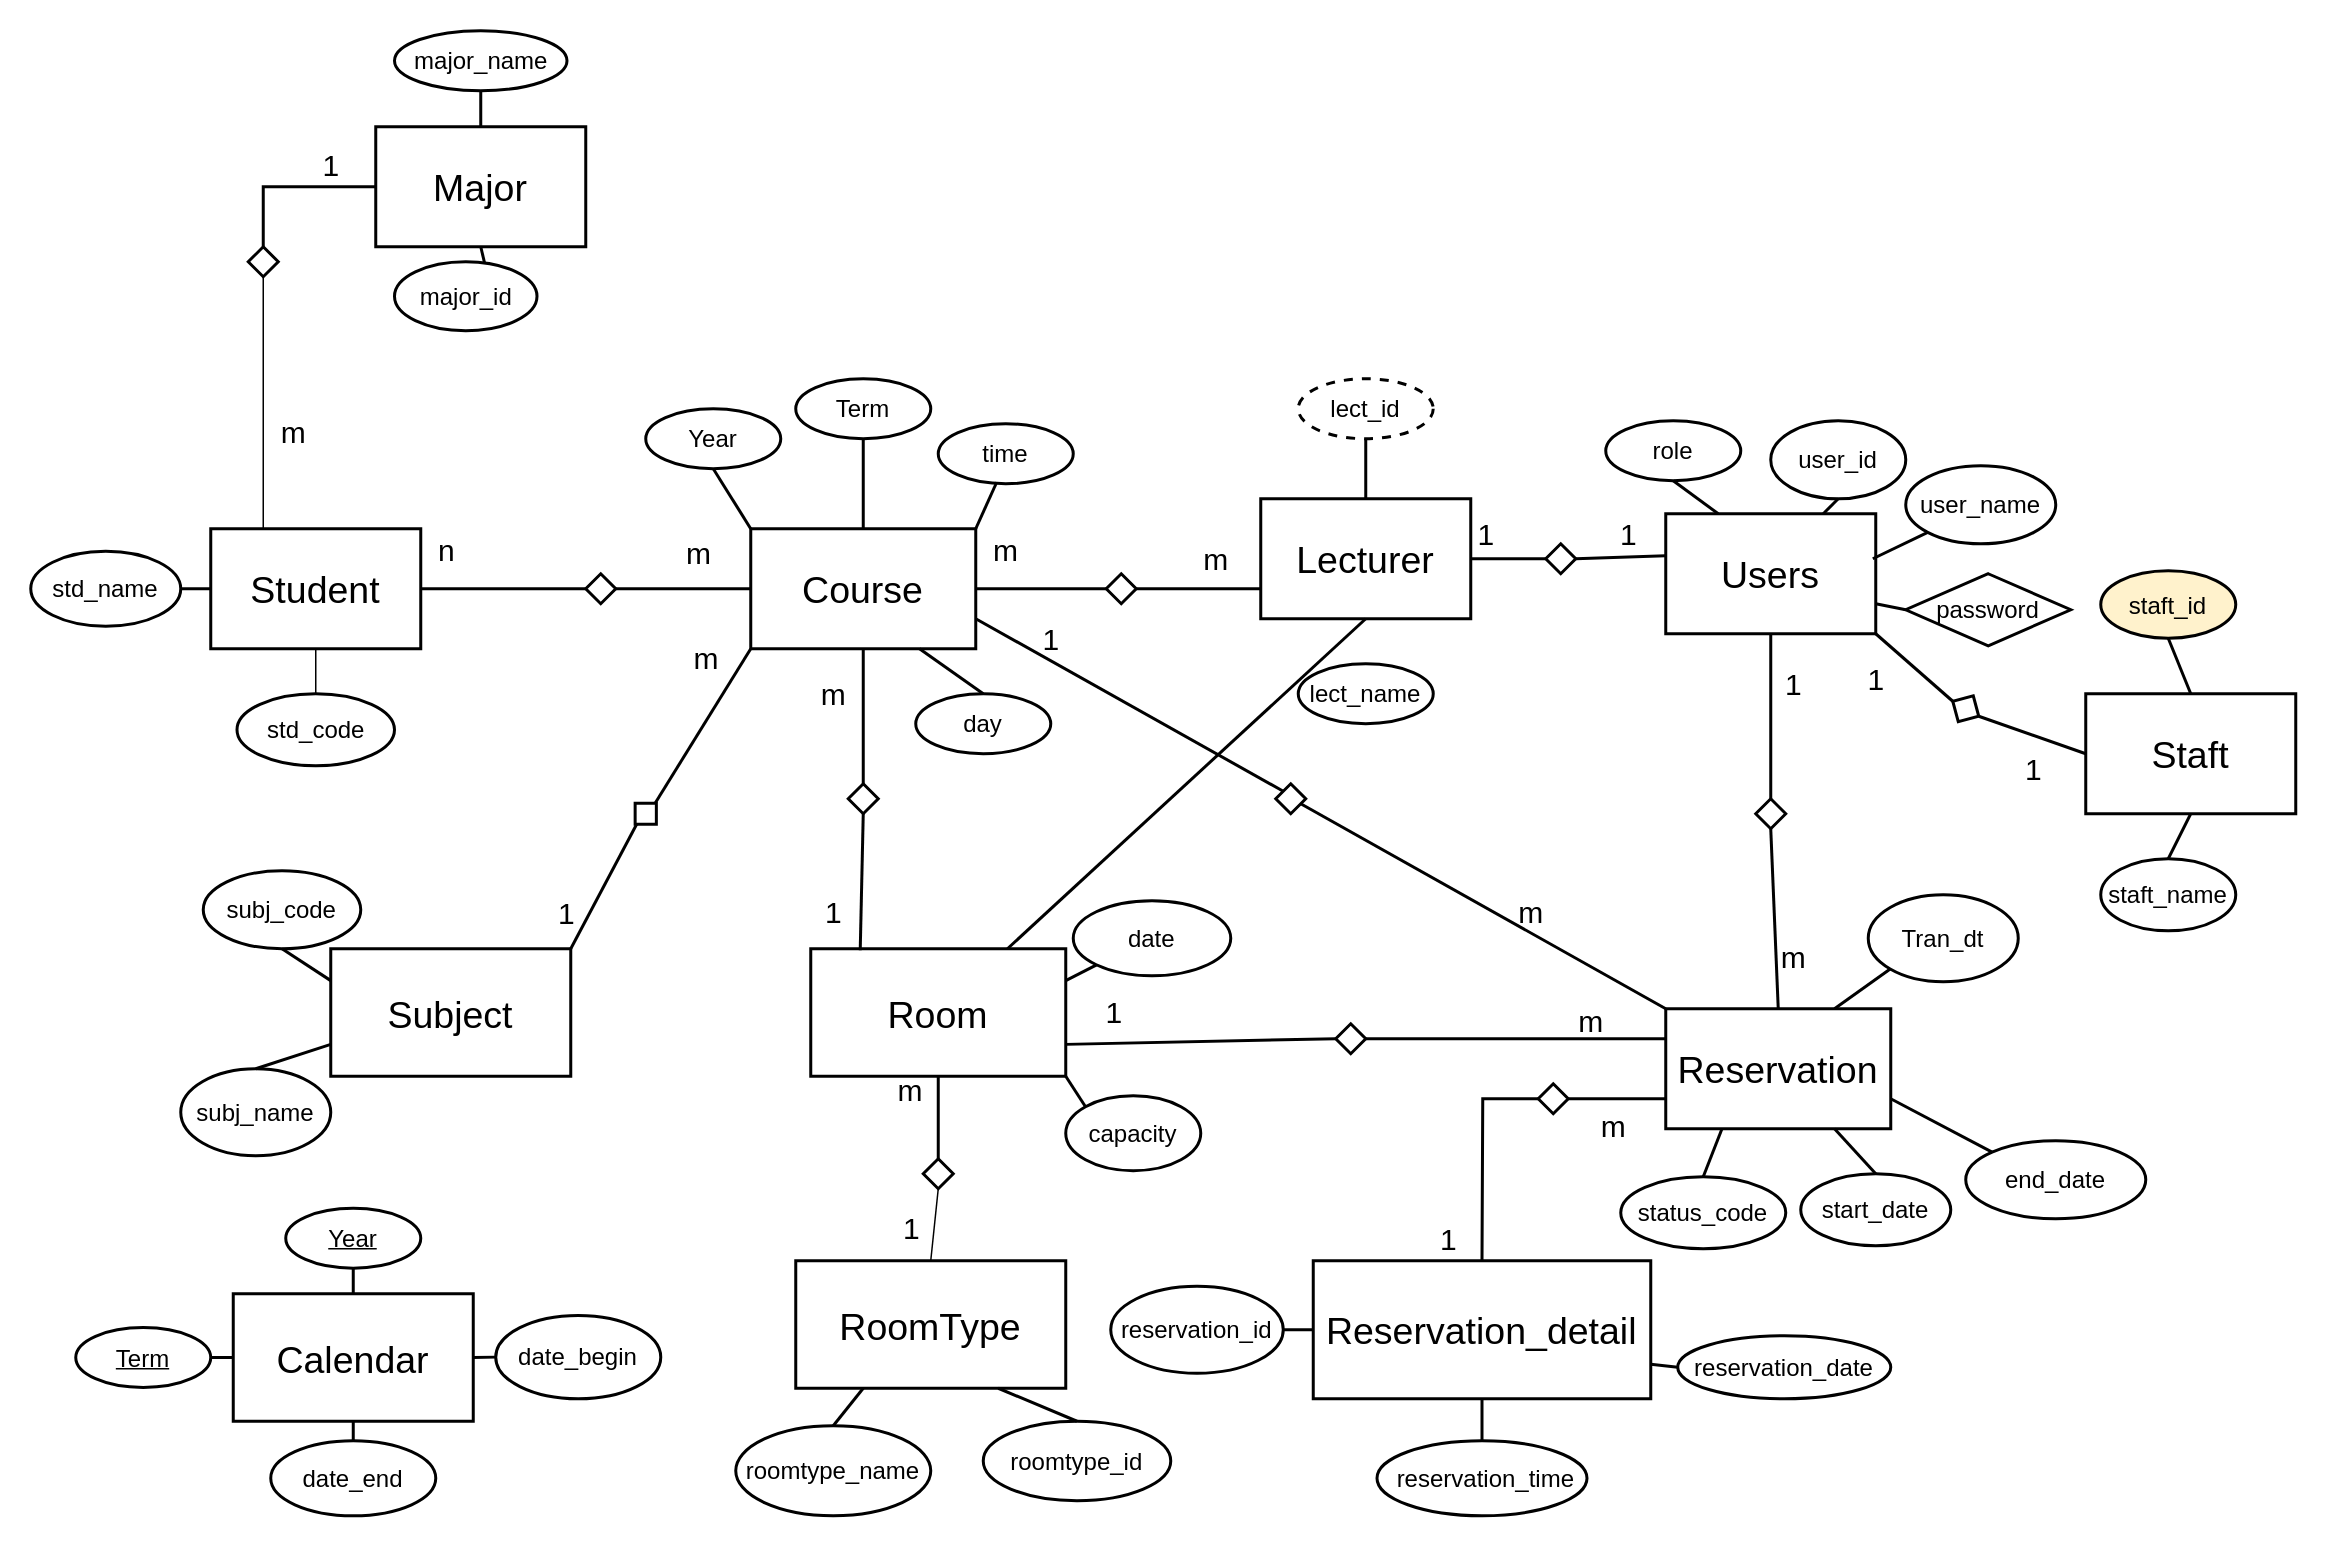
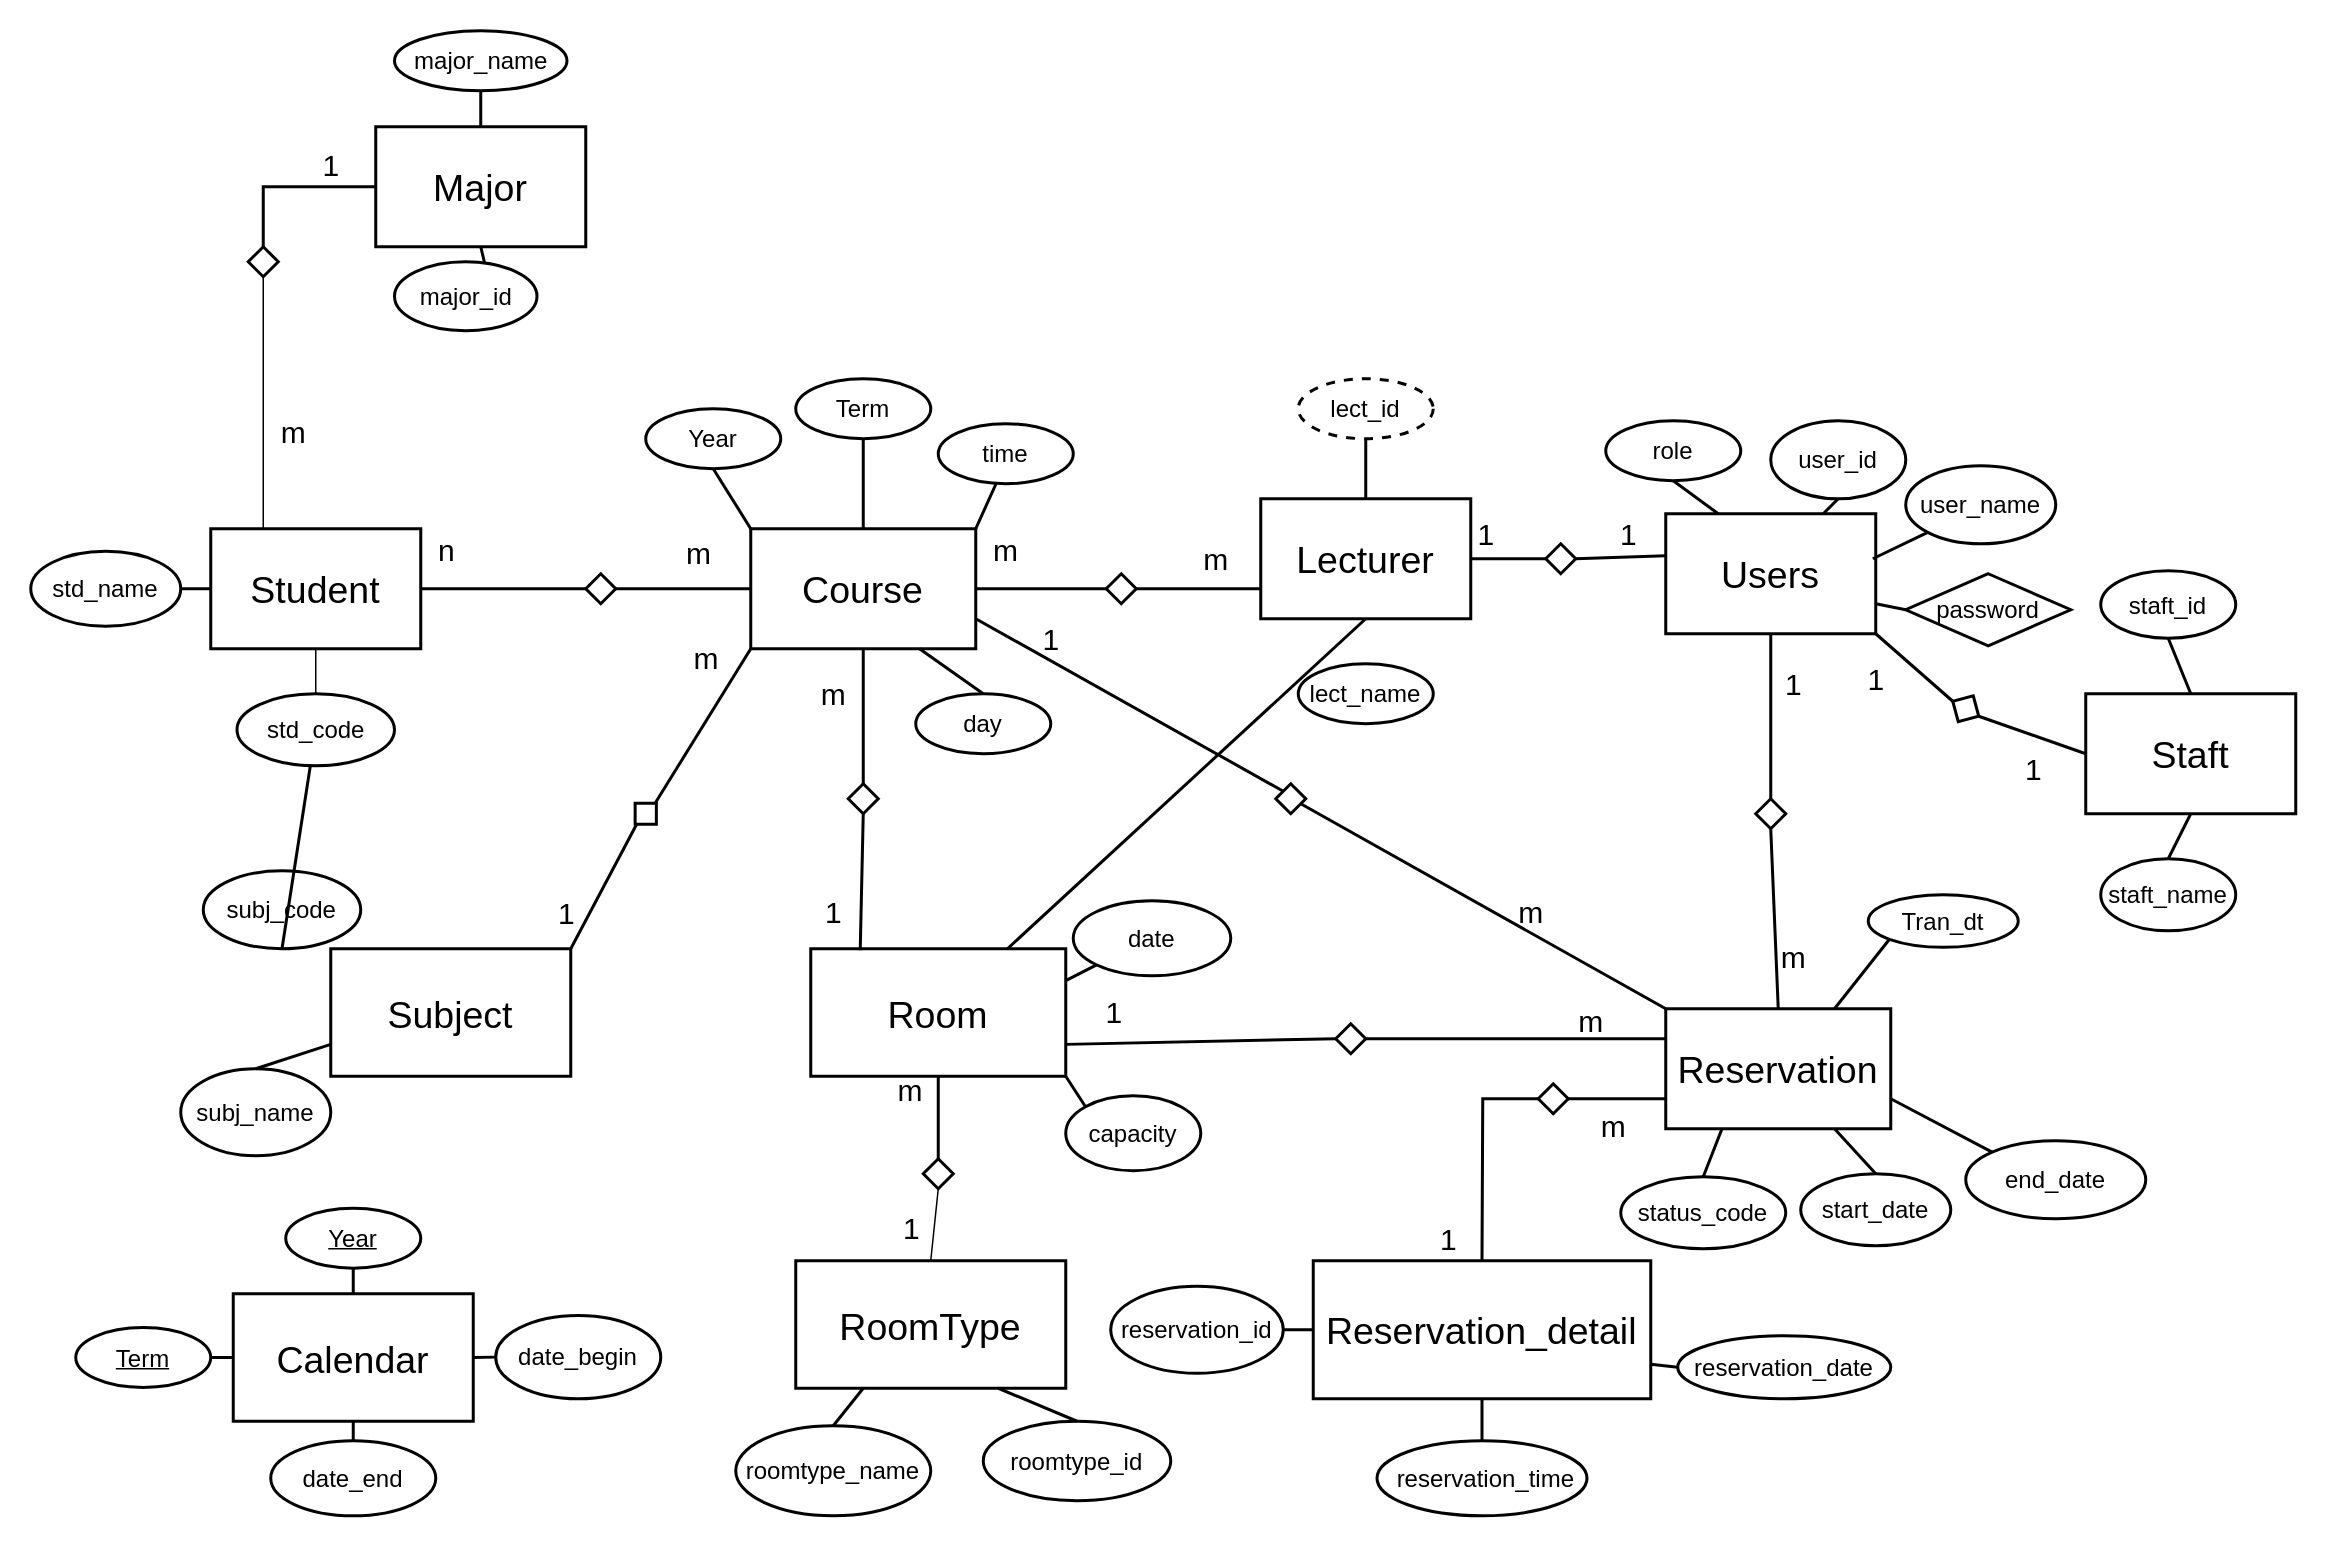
node "staft_id": fillcolor #fff2cc -> #ffffff
node "Tran_dt": size 150x87 -> 150x53
edge "subj_code" -- "Subject": now "subj_code" -- "std_code"
